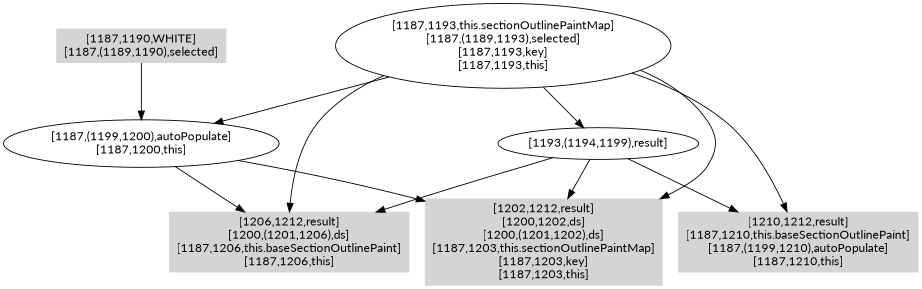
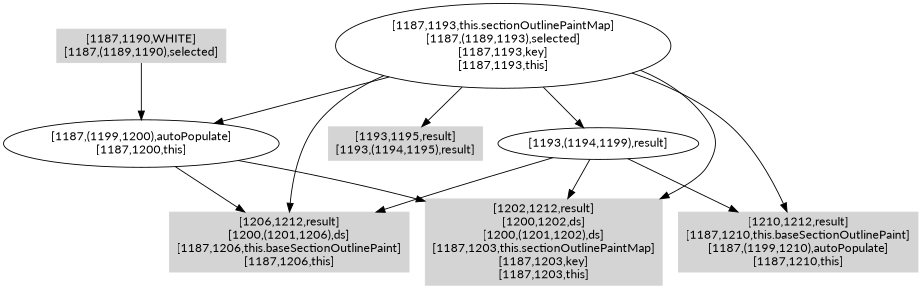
node "[1193,1195,result] [1193,(1194,1195),result]": added
